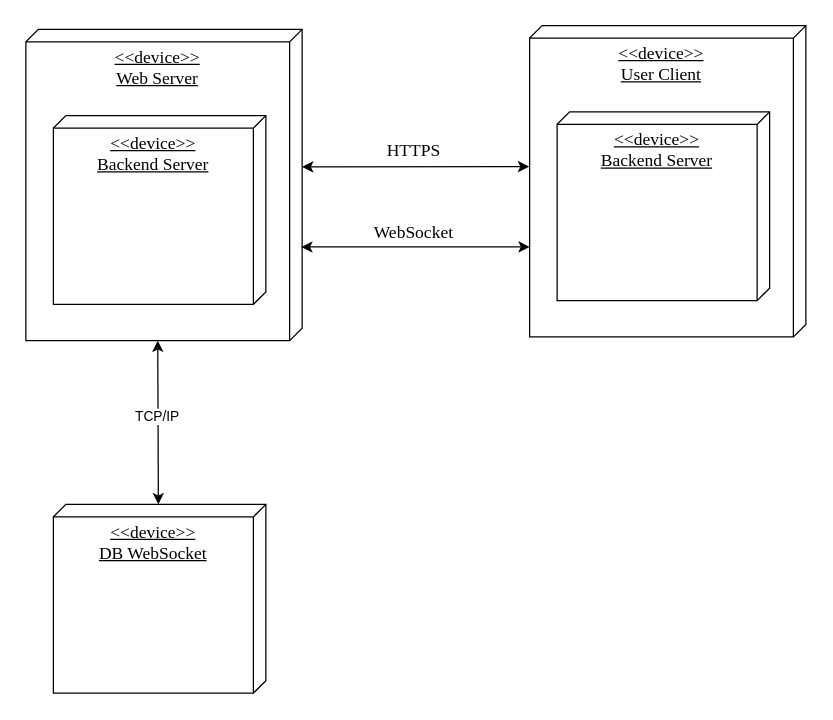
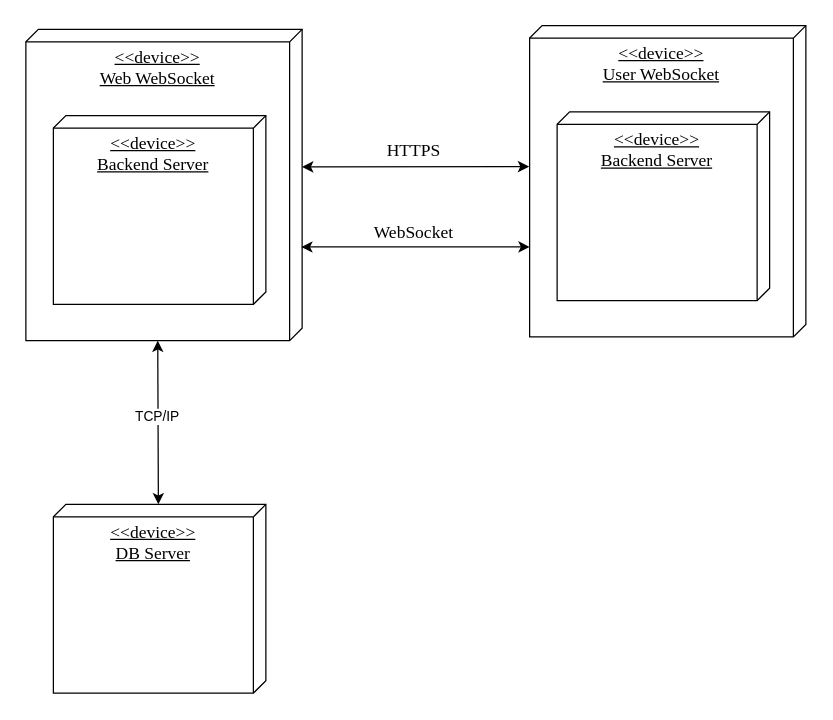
node "<<device>> User Client": label "<<device>> User Client" -> "<<device>> User WebSocket"
node "<<device>> Web Server": label "<<device>> Web Server" -> "<<device>> Web WebSocket"
node "<<device>> DB WebSocket": label "<<device>> DB WebSocket" -> "<<device>> DB Server"
